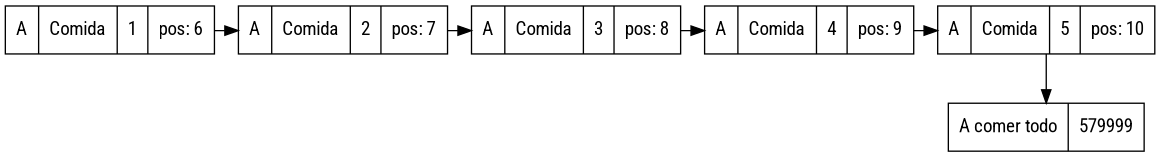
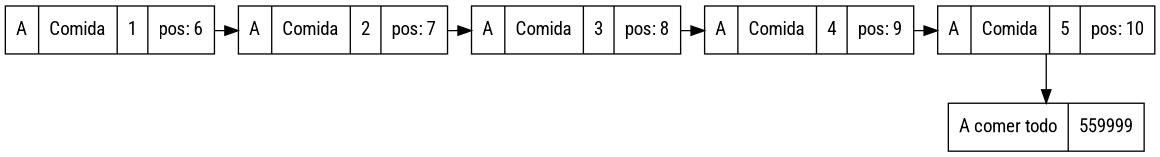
node "A comer todo": text "579999" -> "559999"
